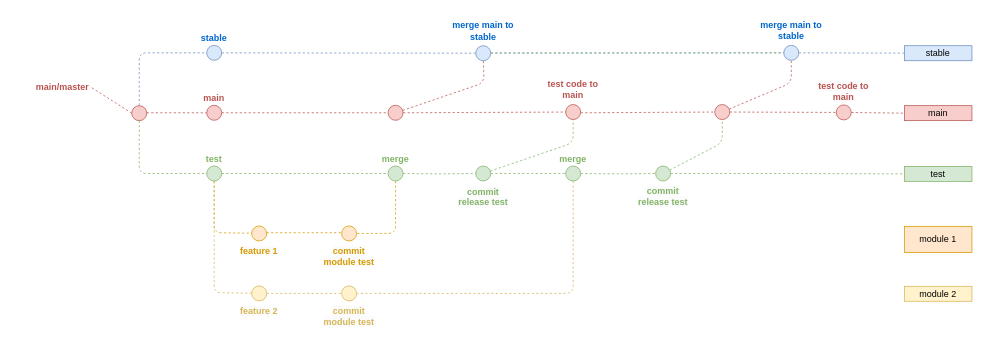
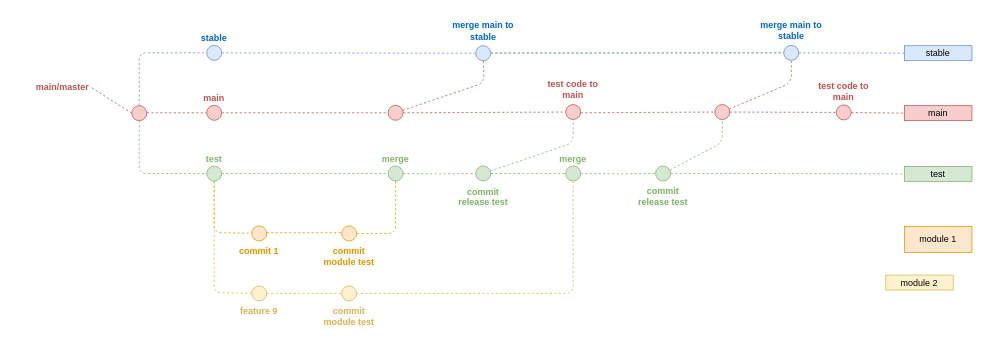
node "feature 1": label "feature 1" -> "commit 1"
node "module 2": moved (939, 294) -> (920, 283)
node "feature 2": label "feature 2" -> "feature 9"
